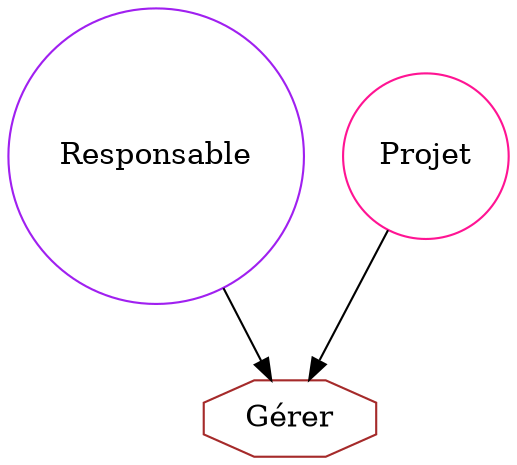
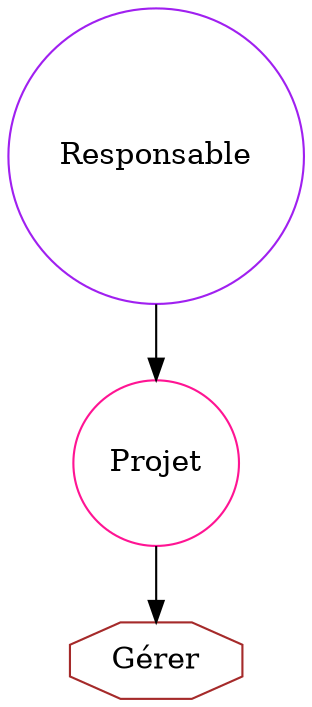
edge "Responsable" -> "Gérer": now "Responsable" -> "Projet"
